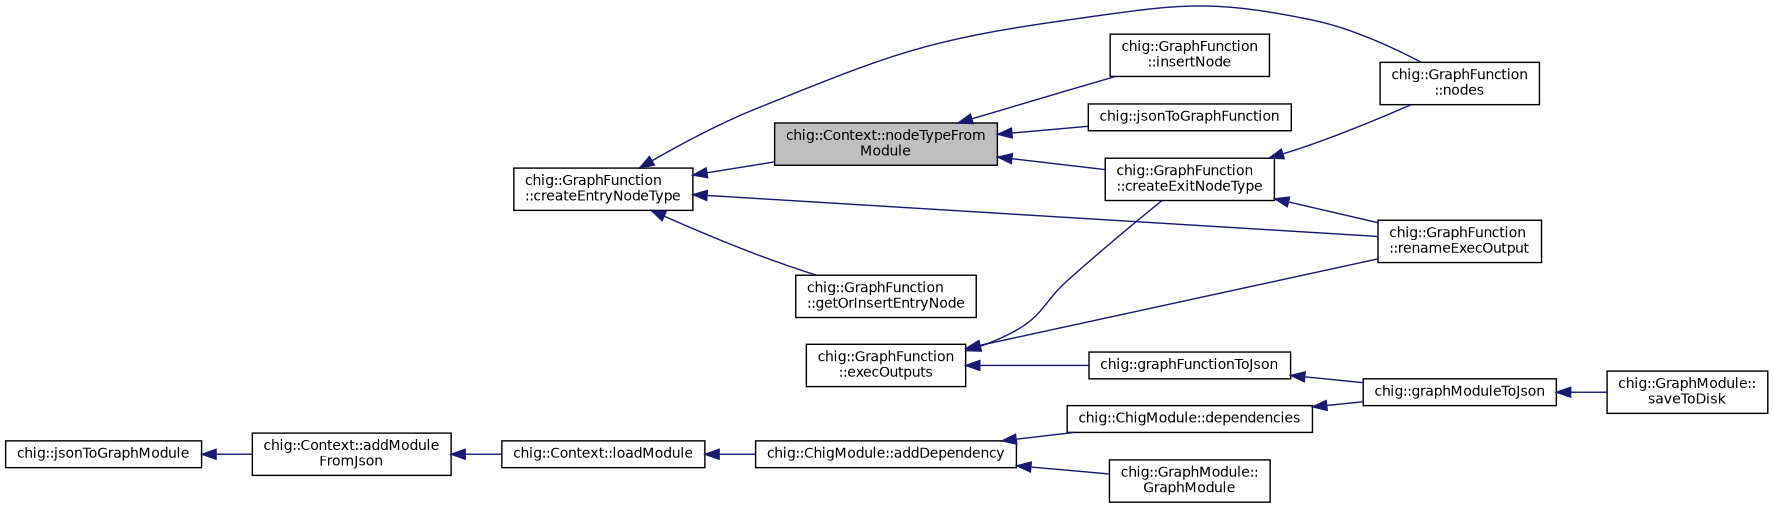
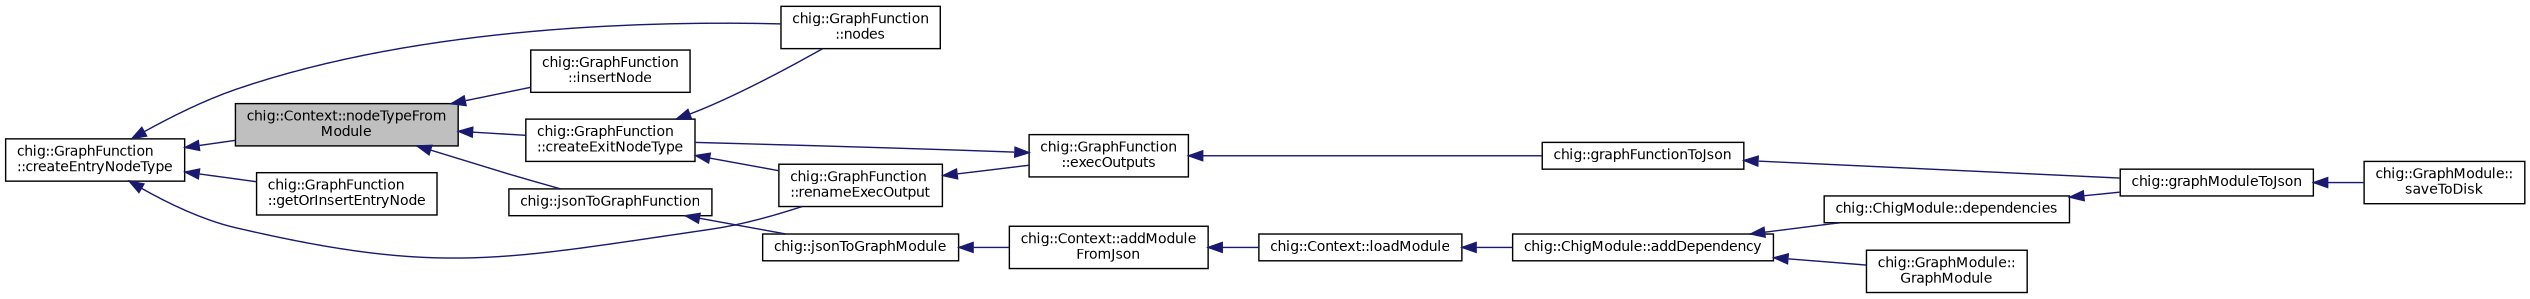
edge "chig::jsonToGraphModule" -> "chig::jsonToGraphFunction": added
edge "chig::GraphFunction ::renameExecOutput" -> "chig::GraphFunction ::execOutputs": reversed
